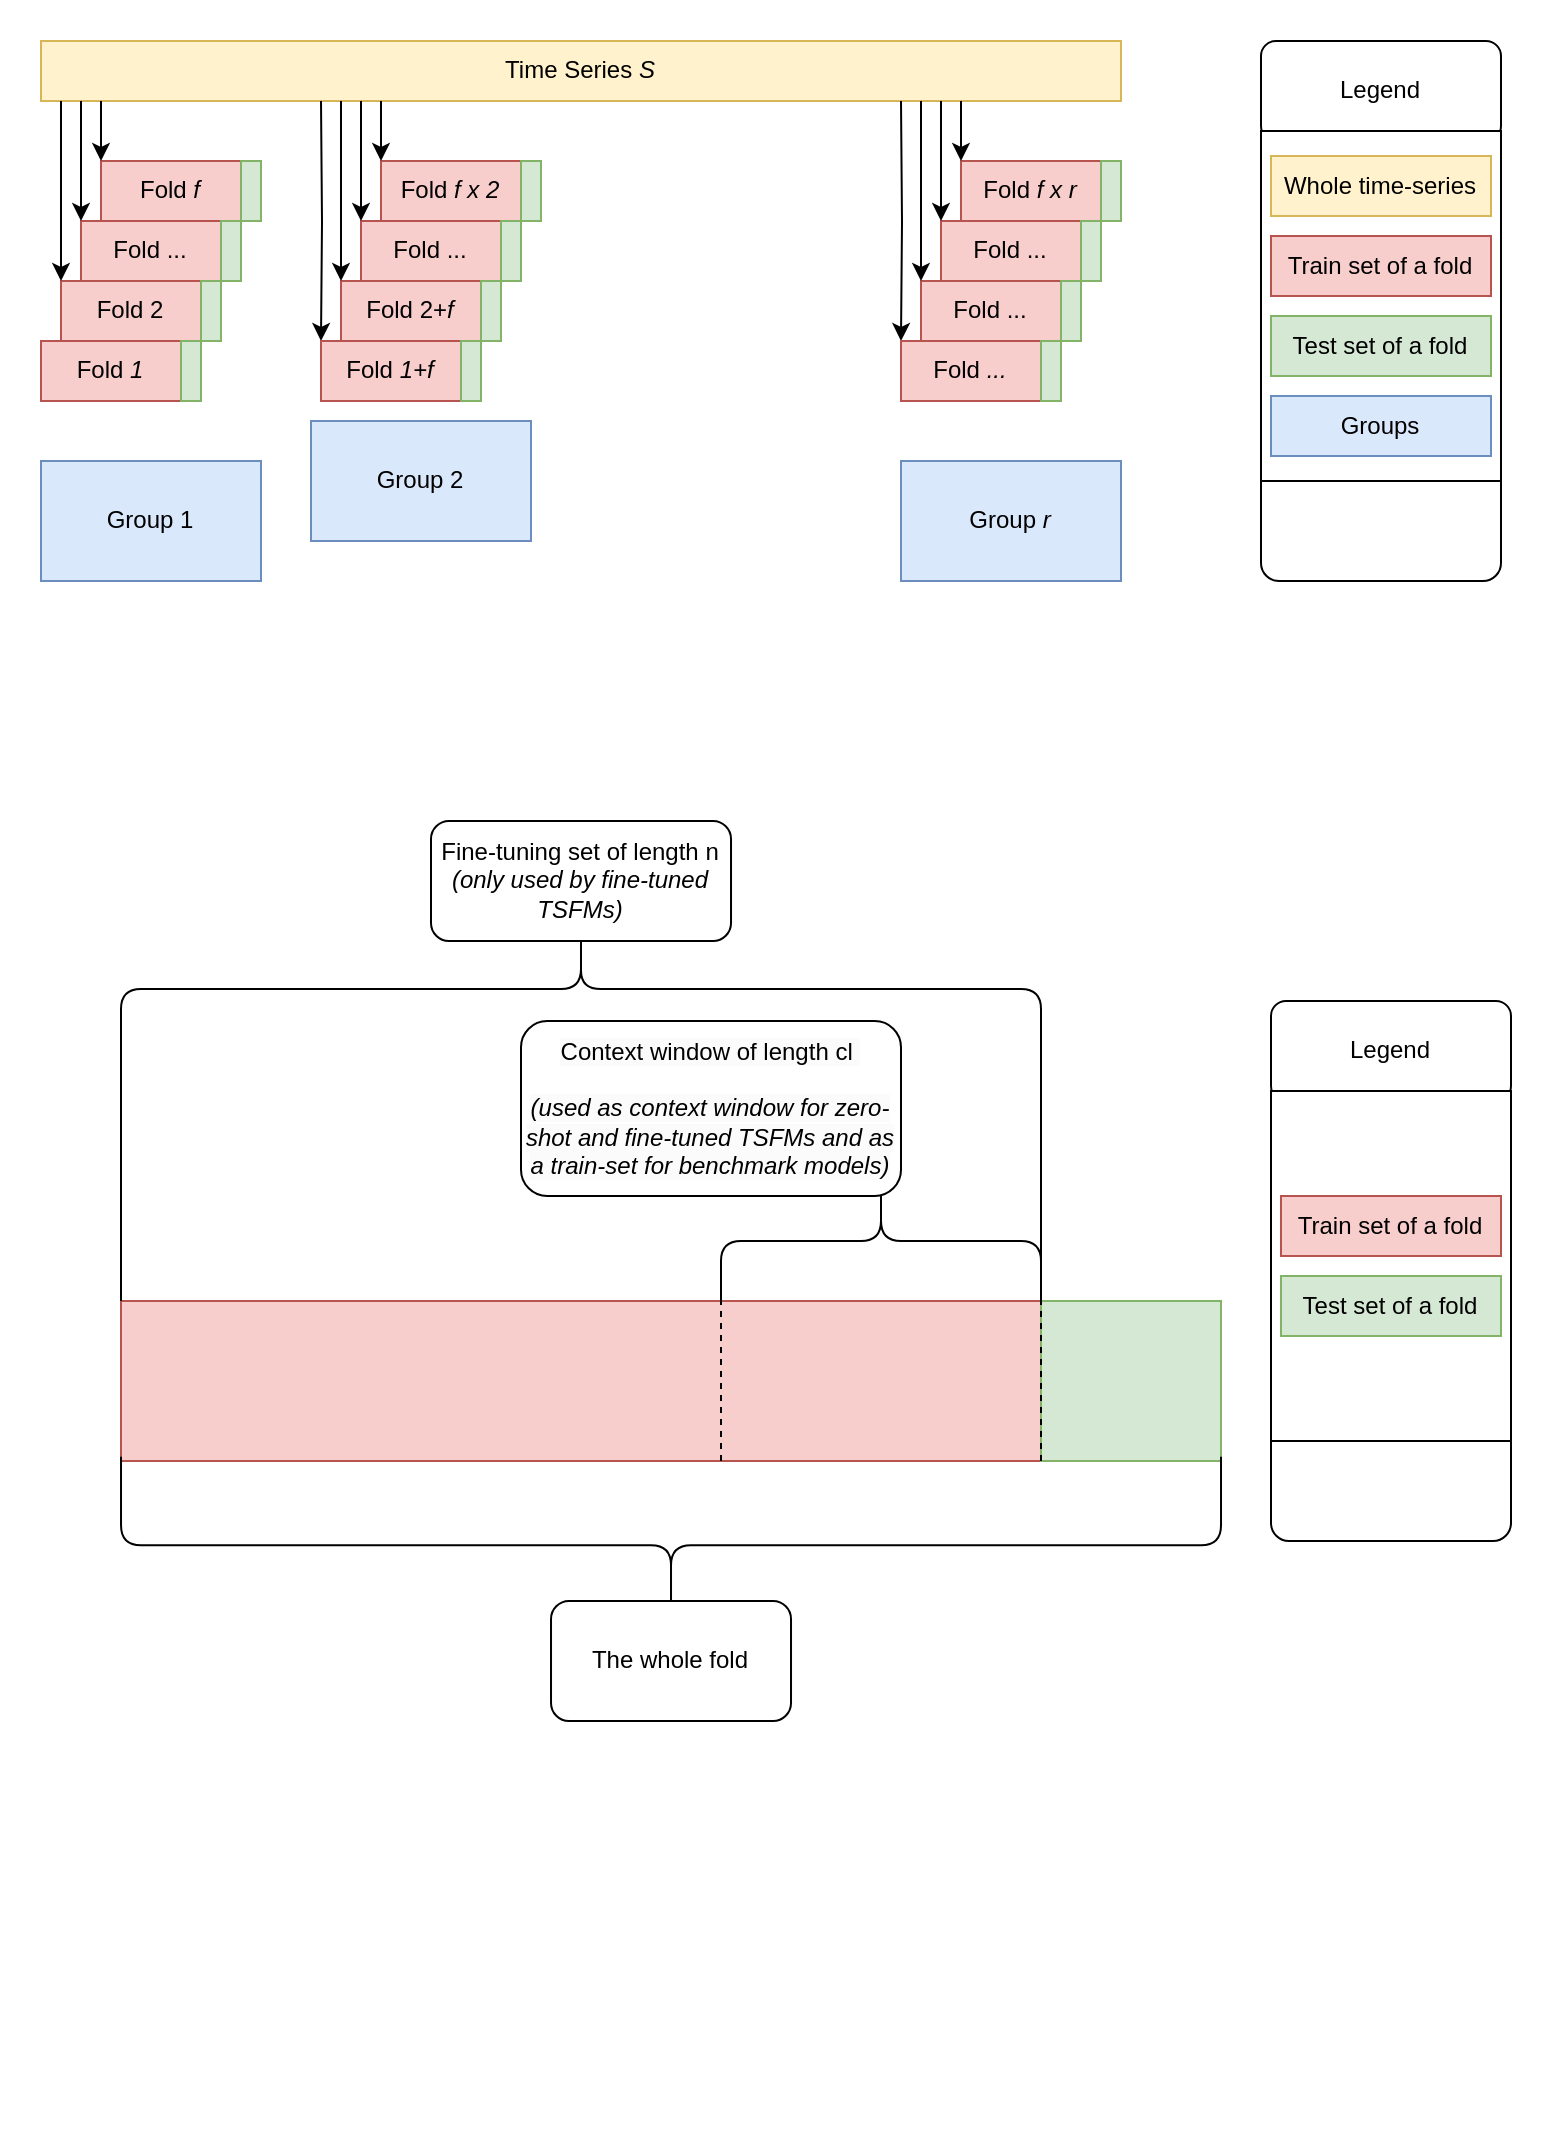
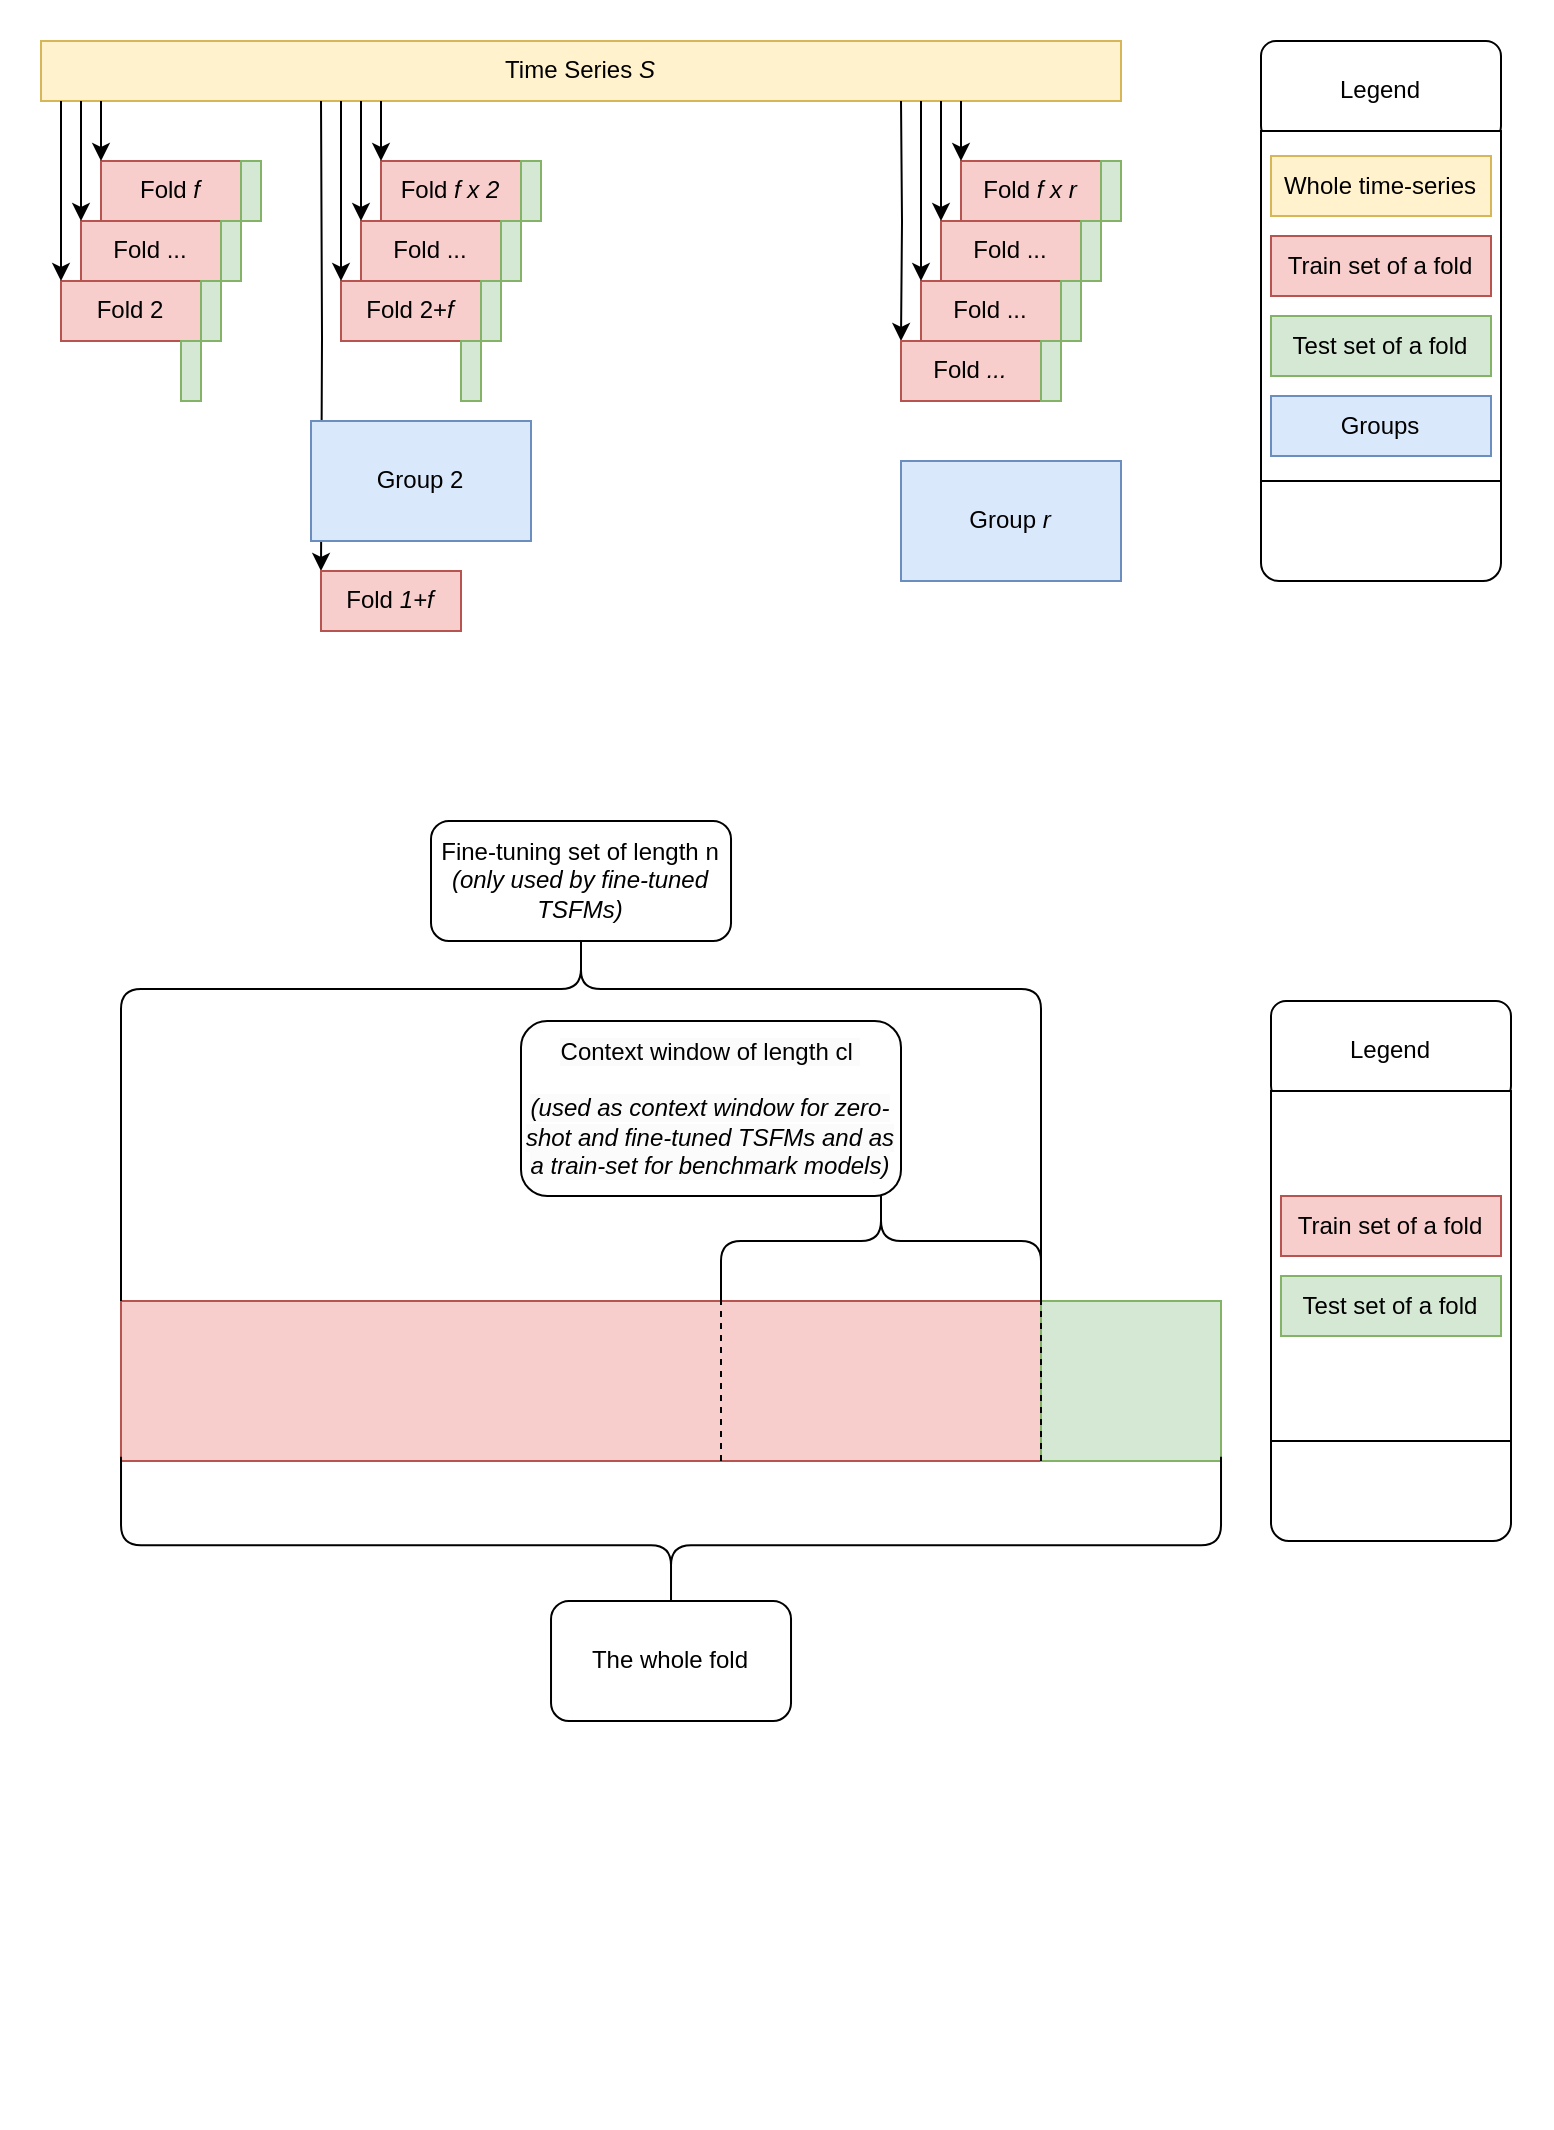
node "Fold 1": removed
node "Fold 1+f": moved (391, 371) -> (391, 601)
node "Group 1": removed
